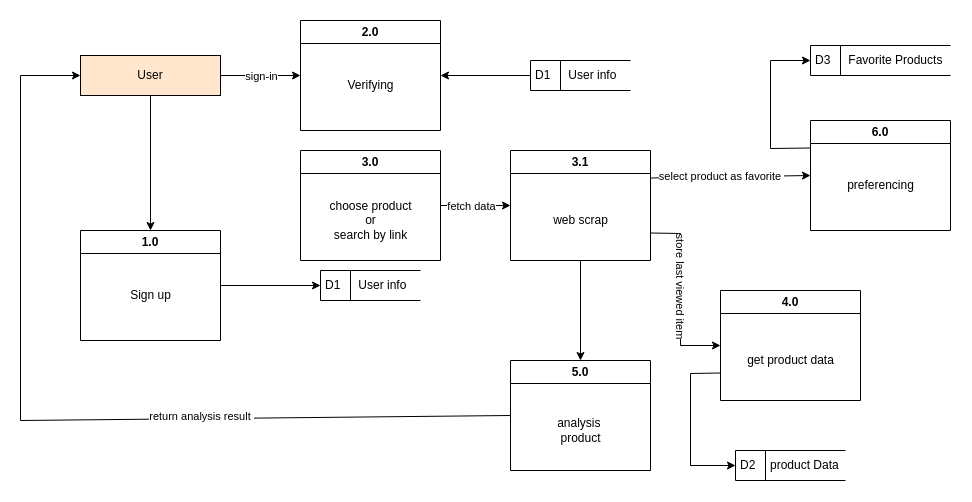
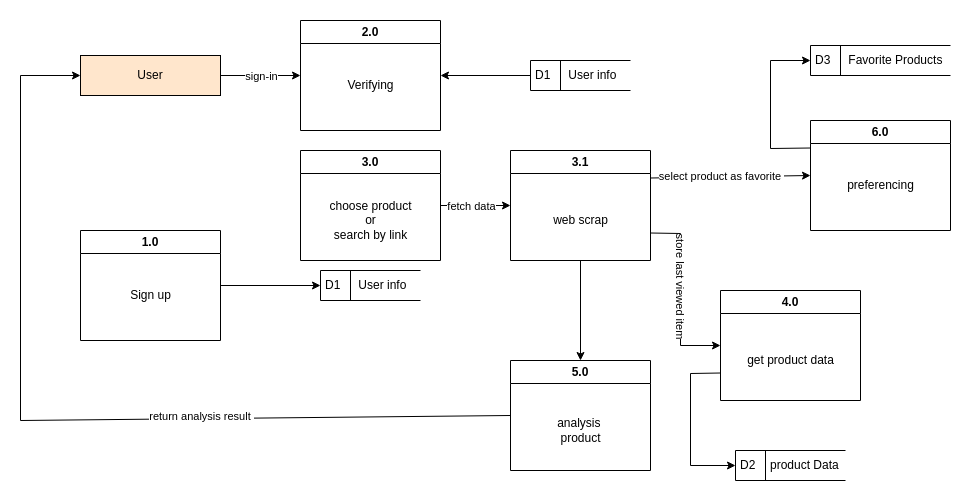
edge "User" -> "1.0": removed
